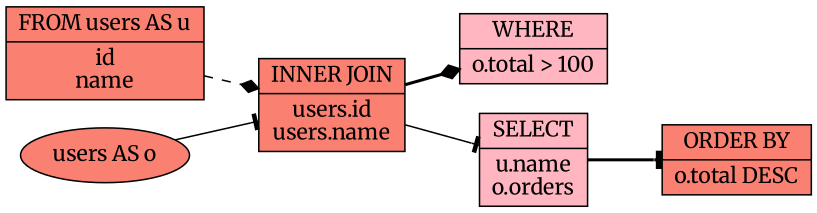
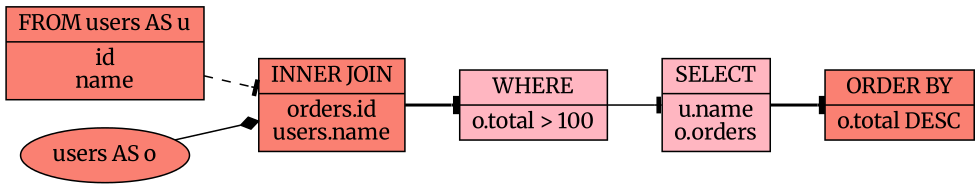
edge "FROM users AS u" -> "INNER JOIN": arrowhead diamond -> tee
edge "INNER JOIN" -> "WHERE": arrowhead diamond -> tee
node "INNER JOIN": text "users.id" -> "orders.id"
edge "users AS o" -> "INNER JOIN": arrowhead tee -> diamond
edge "INNER JOIN" -> "SELECT": now "WHERE" -> "SELECT"
